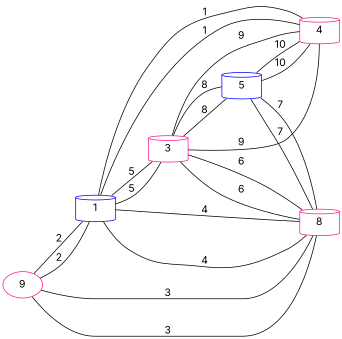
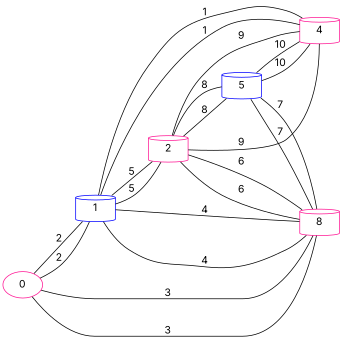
node "3": label "3" -> "2"
node "9": label "9" -> "0"
